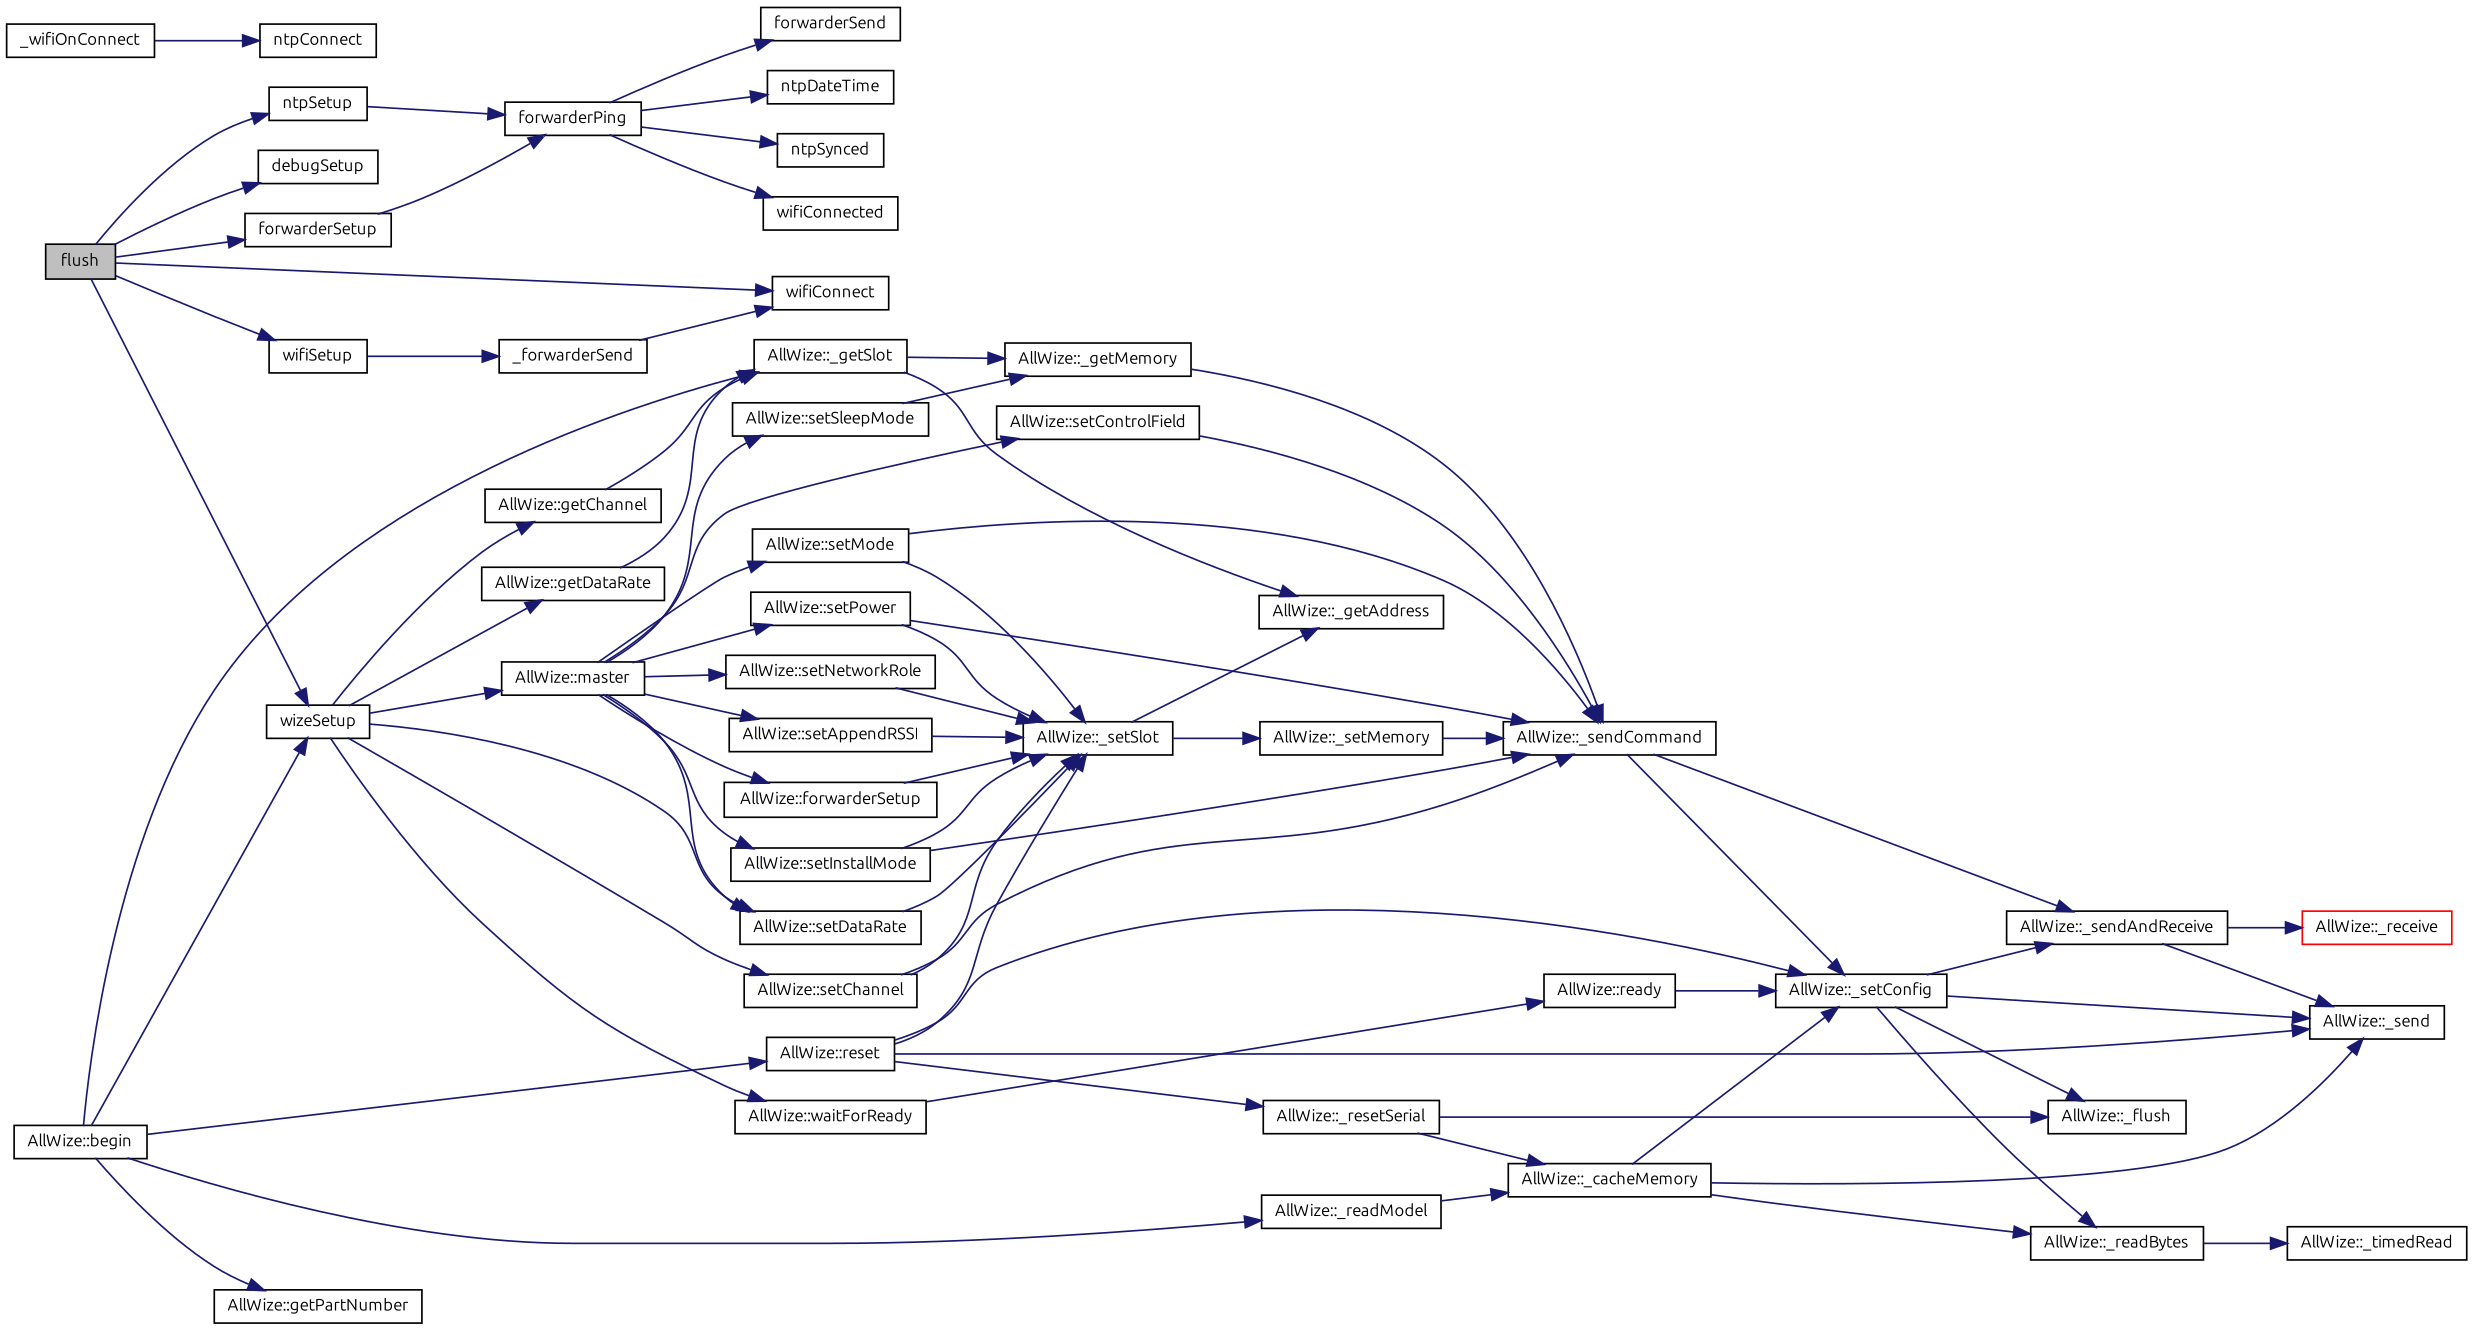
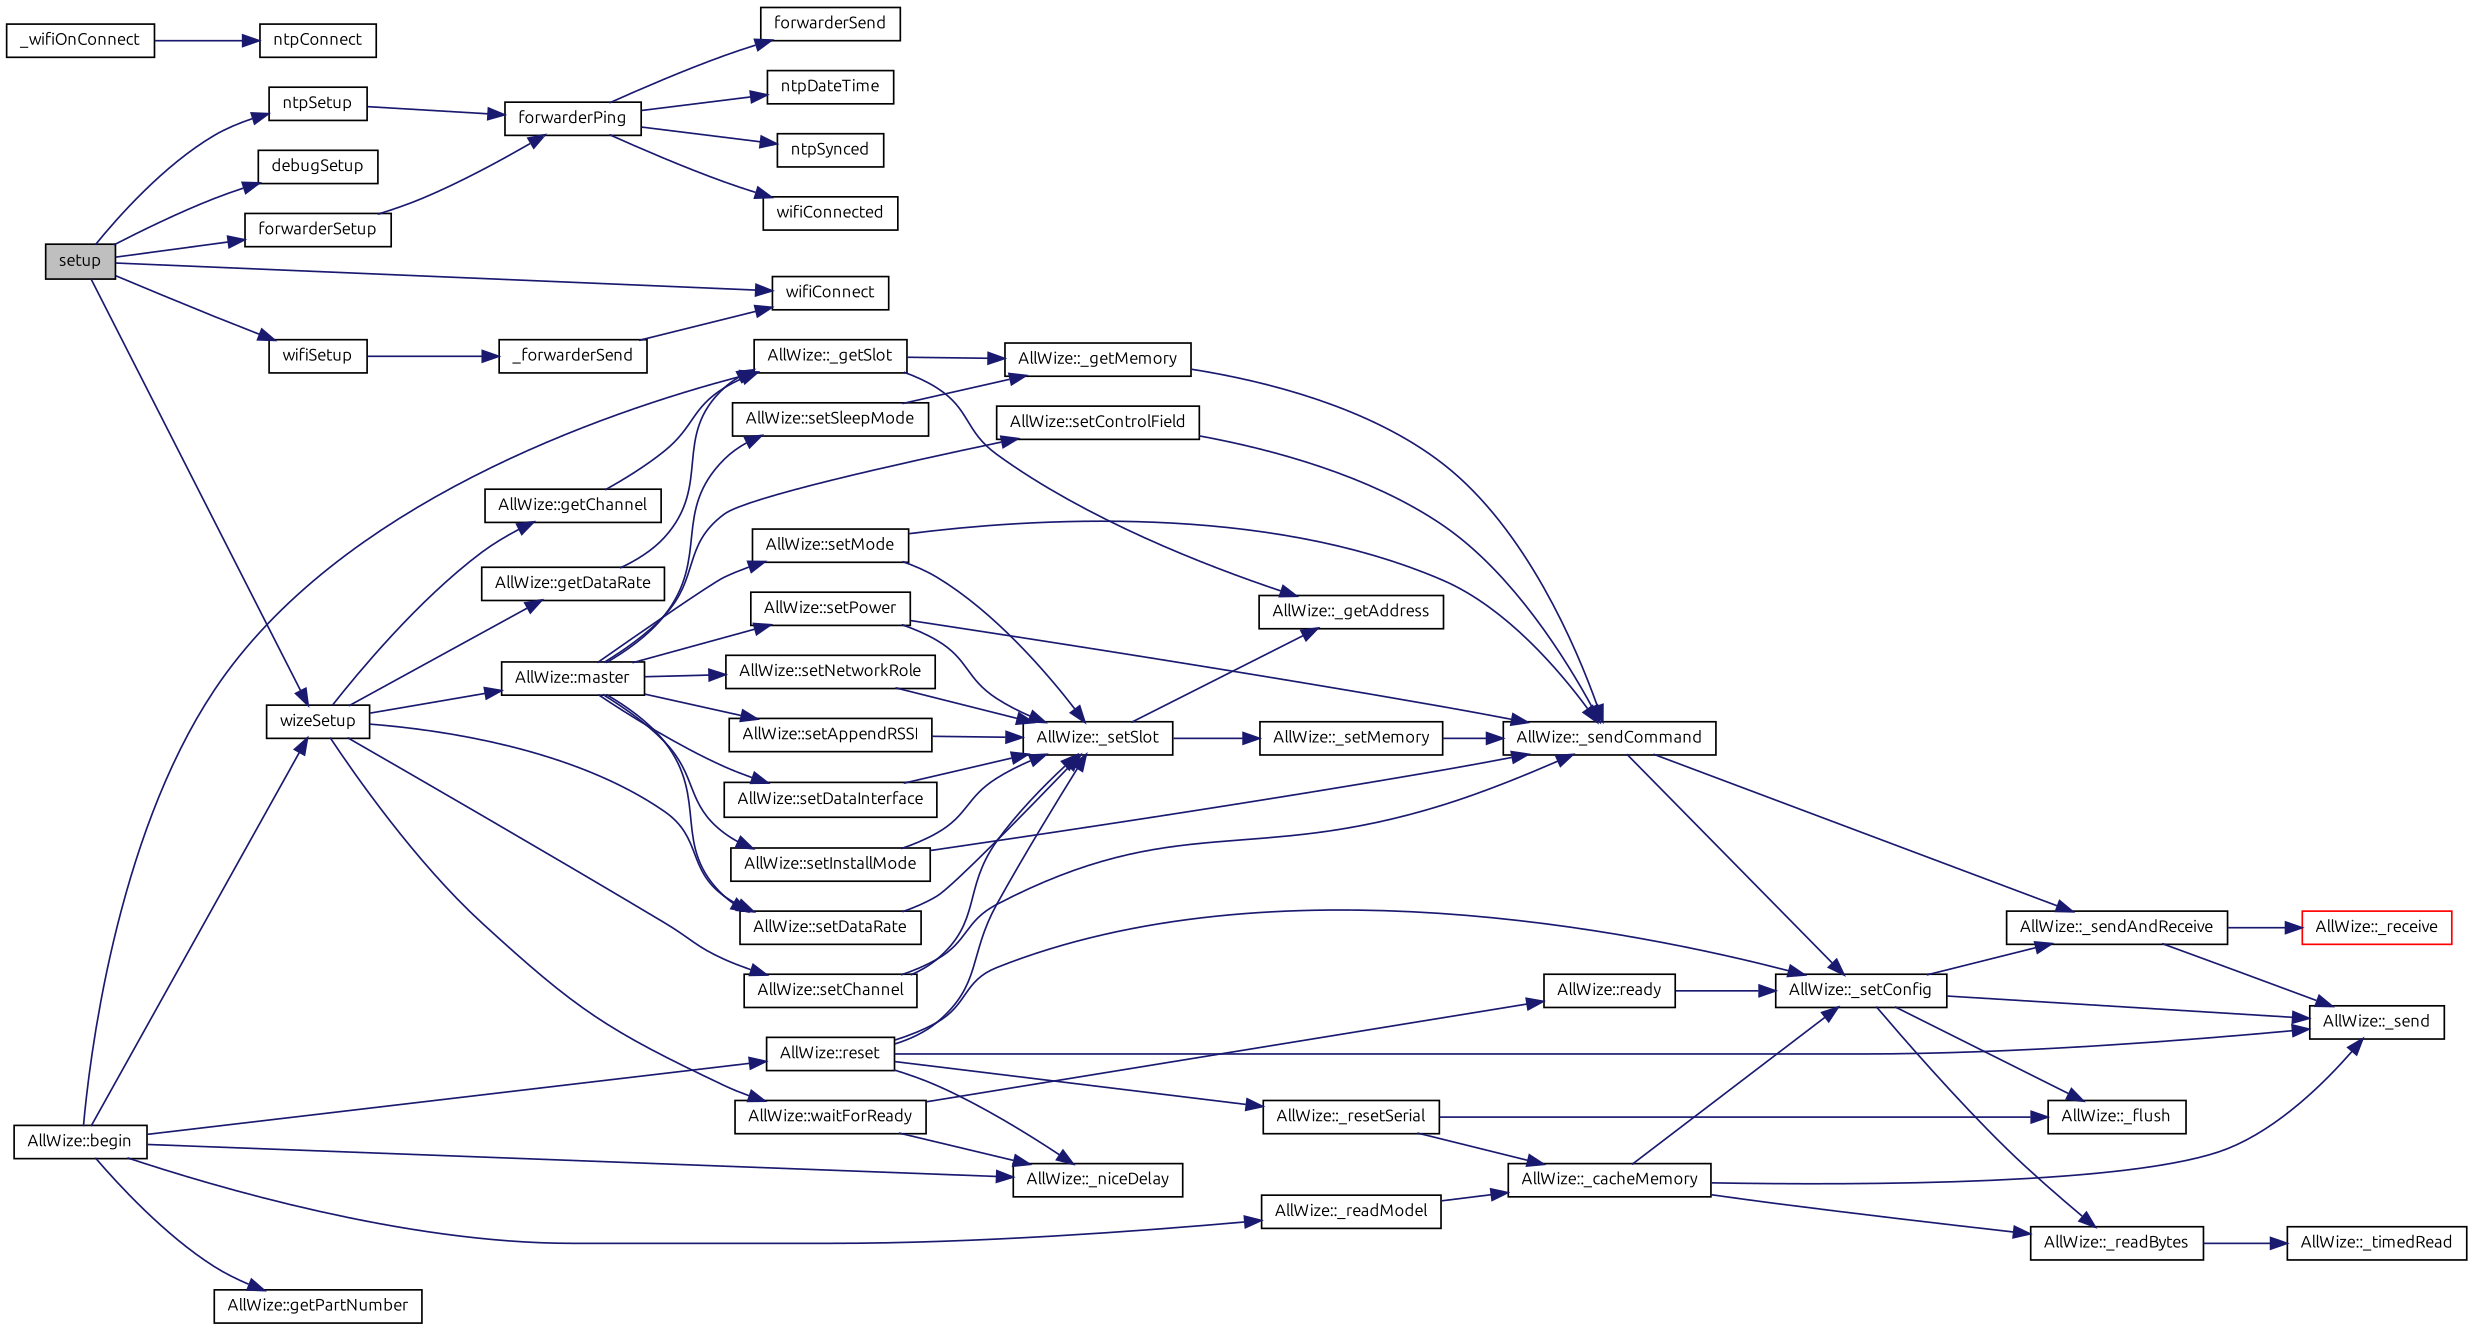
node "flush": label "flush" -> "setup"
node "AllWize::forwarderSetup": label "AllWize::forwarderSetup" -> "AllWize::setDataInterface"
node "AllWize::_niceDelay": added
